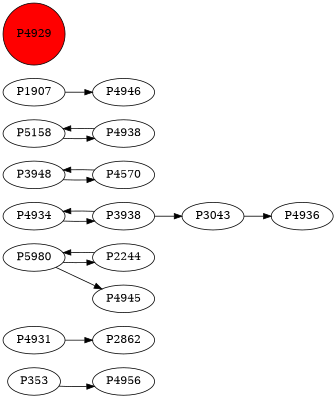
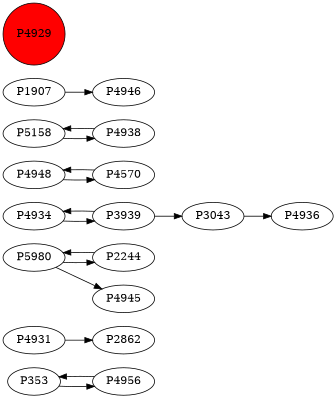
node "P3948": label "P3948" -> "P4948"
node "P3938": label "P3938" -> "P3939"
edge "P4956" -> "P353": added
